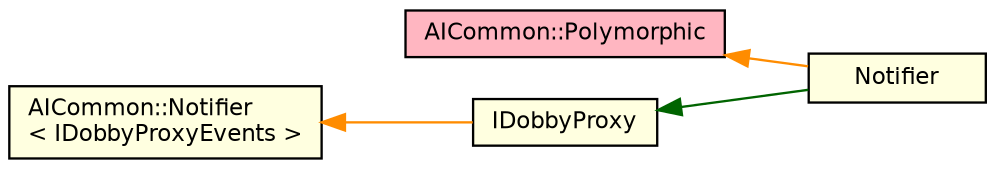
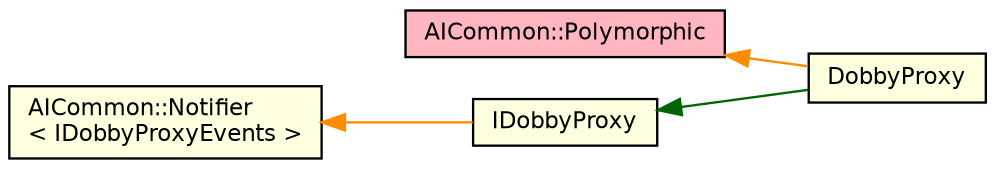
node "Notifier": label "Notifier" -> "DobbyProxy"
